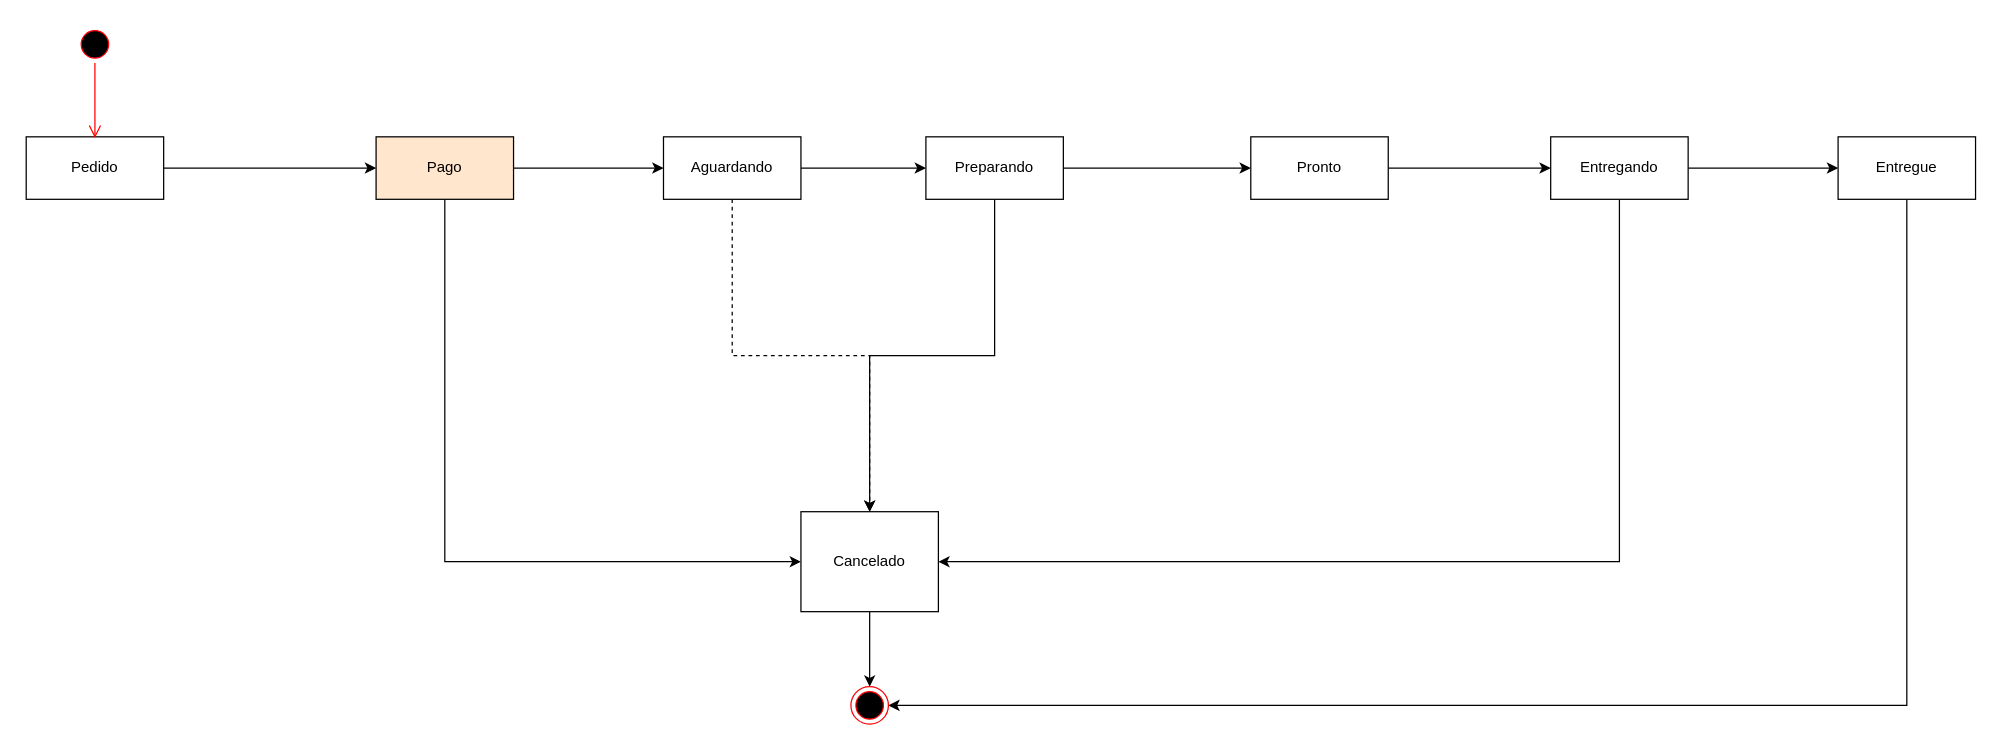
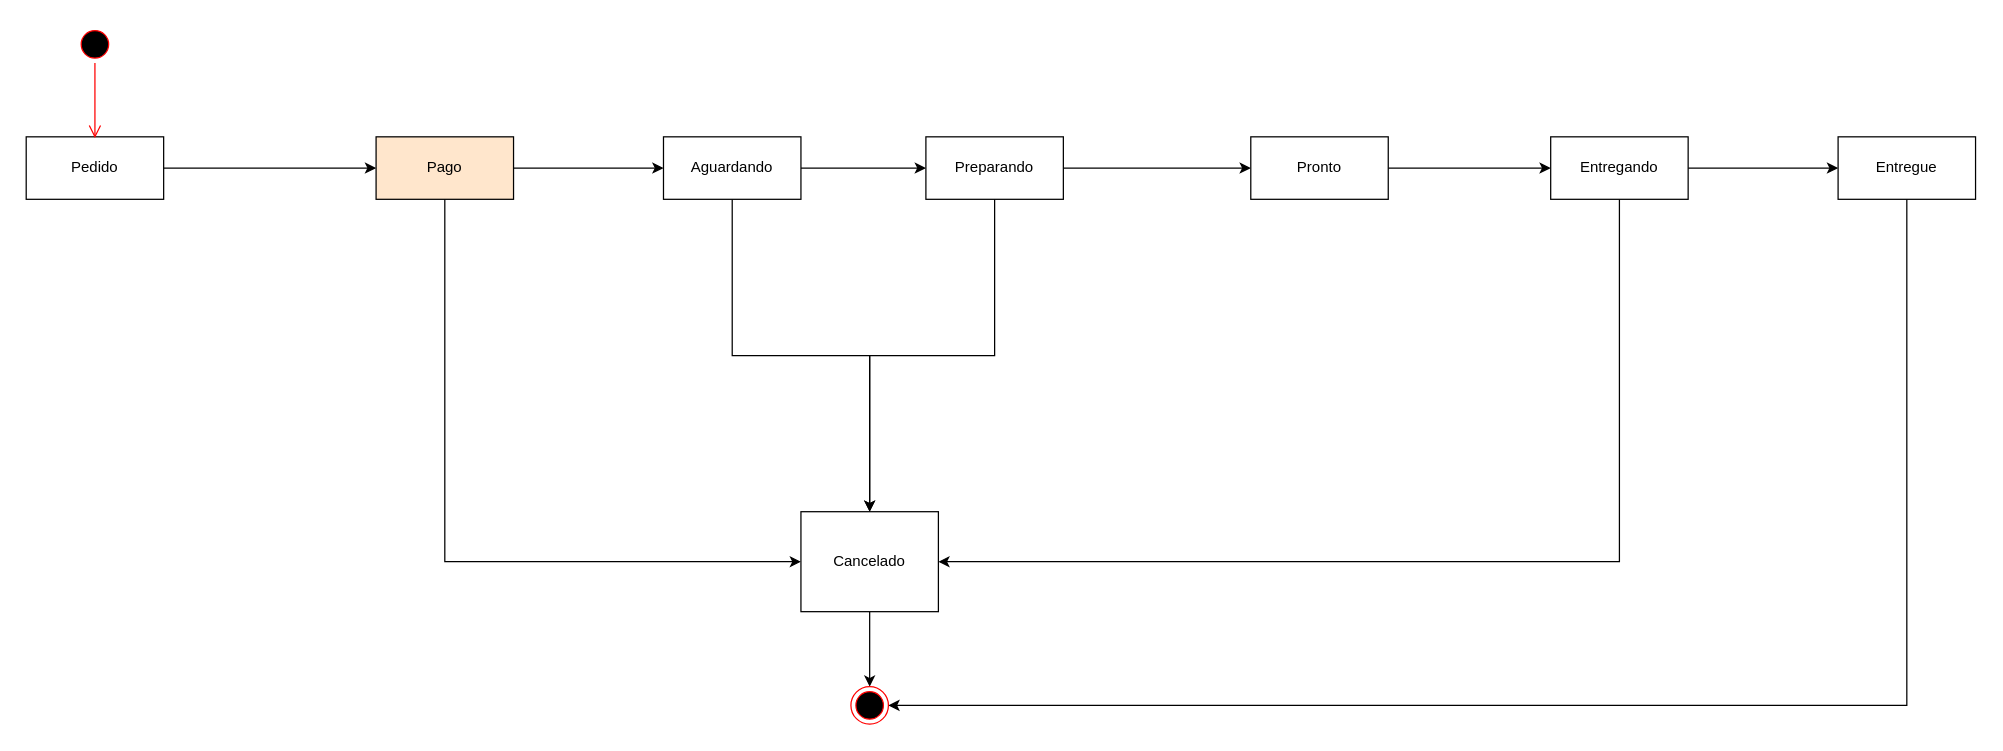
edge "Aguardando" -> "Cancelado": style dashed -> solid
